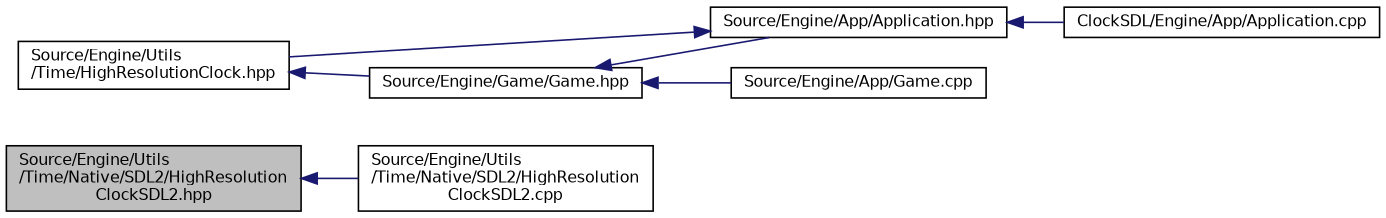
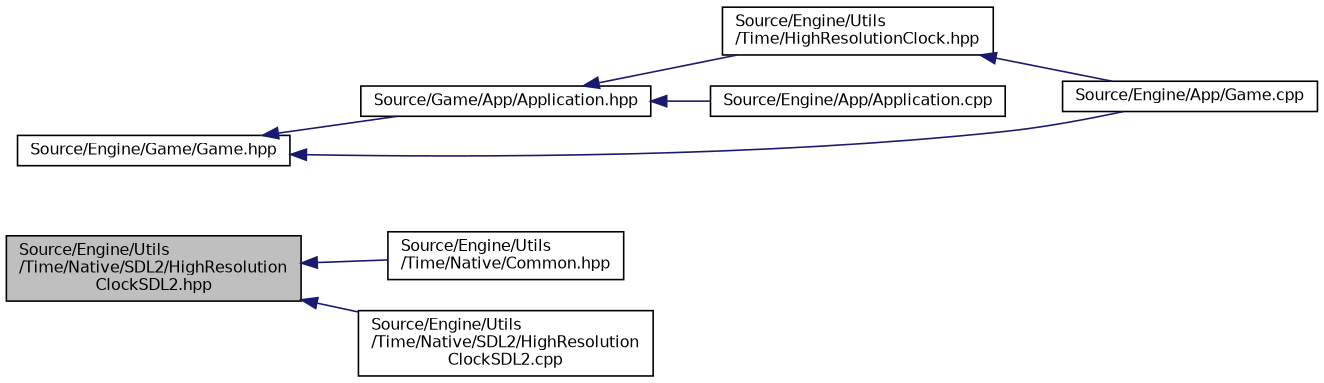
node "Source/Engine/App/Application.hpp": label "Source/Engine/App/Application.hpp" -> "Source/Game/App/Application.hpp"
node "ClockSDL/Engine/App/Application.cpp": label "ClockSDL/Engine/App/Application.cpp" -> "Source/Engine/App/Application.cpp"
edge "Source/Engine/Game/Game.hpp" -> "Source/Engine/Utils /Time/HighResolutionClock.hpp": now "Source/Engine/App/Game.cpp" -> "Source/Engine/Utils /Time/HighResolutionClock.hpp"
node "Source/Engine/Utils /Time/Native/Common.hpp": added
